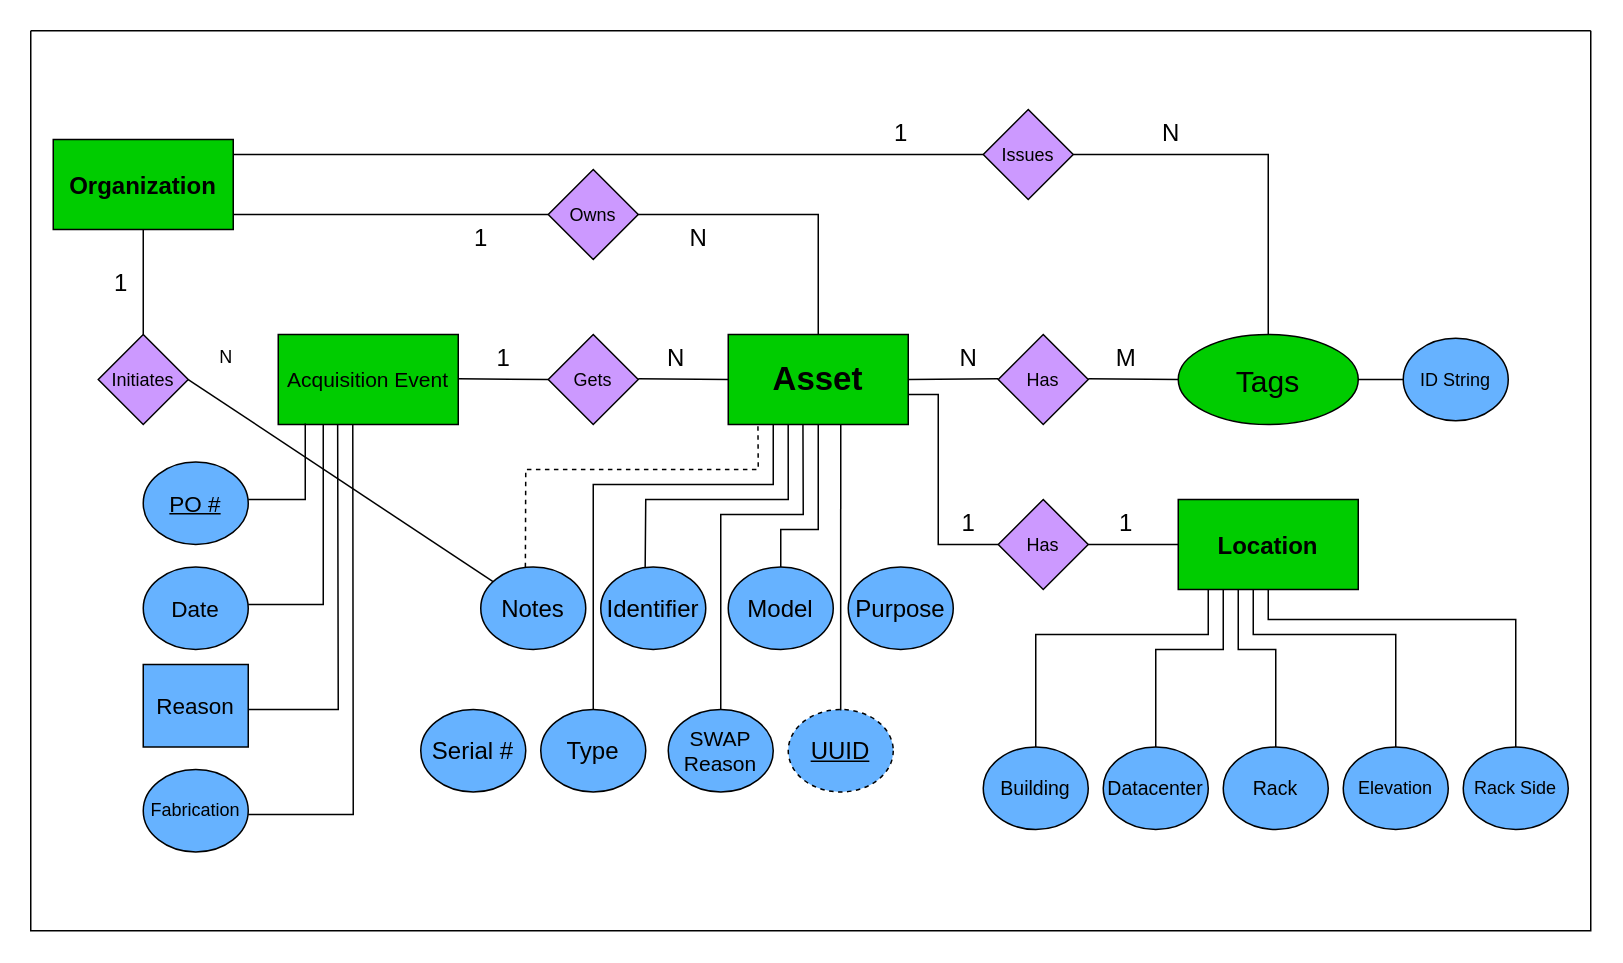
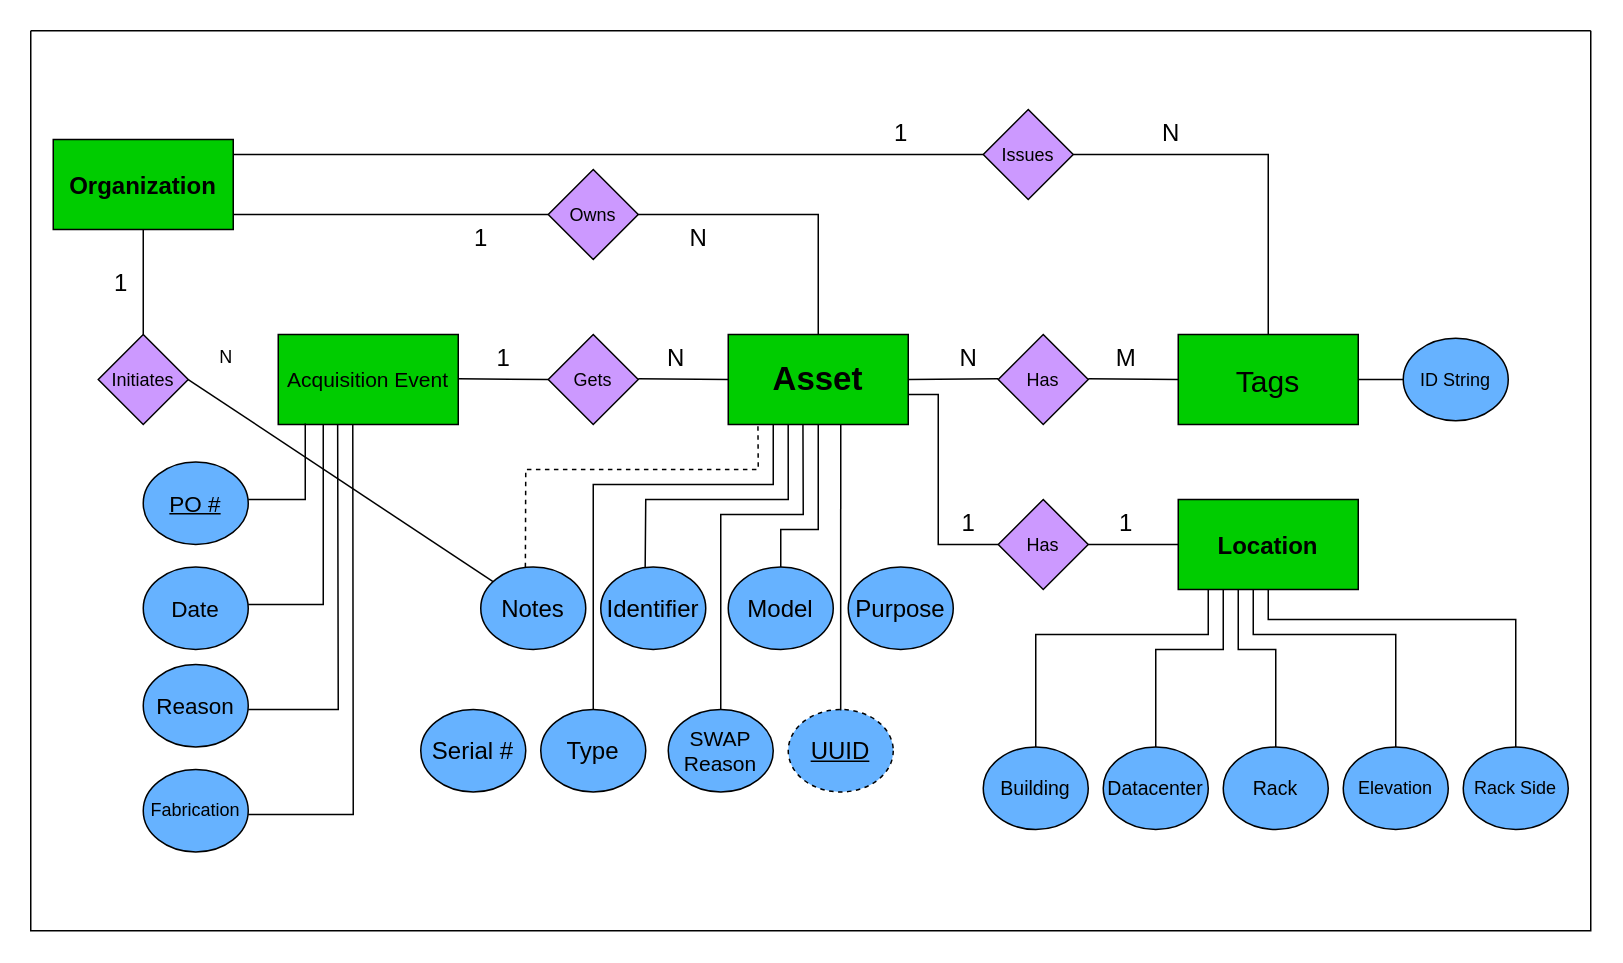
node "Tags": shape ellipse -> rectangle
node "Reason": shape rectangle -> ellipse
